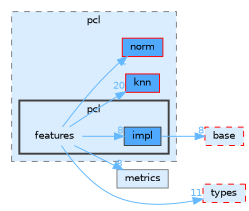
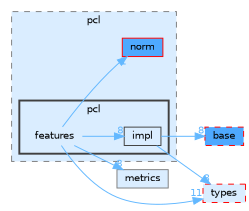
node "knn": removed
node "impl": fillcolor #4ea9ff -> #daedff
node "base": fillcolor #daedff -> #4ea9ff
edge "impl" -> "types": added
